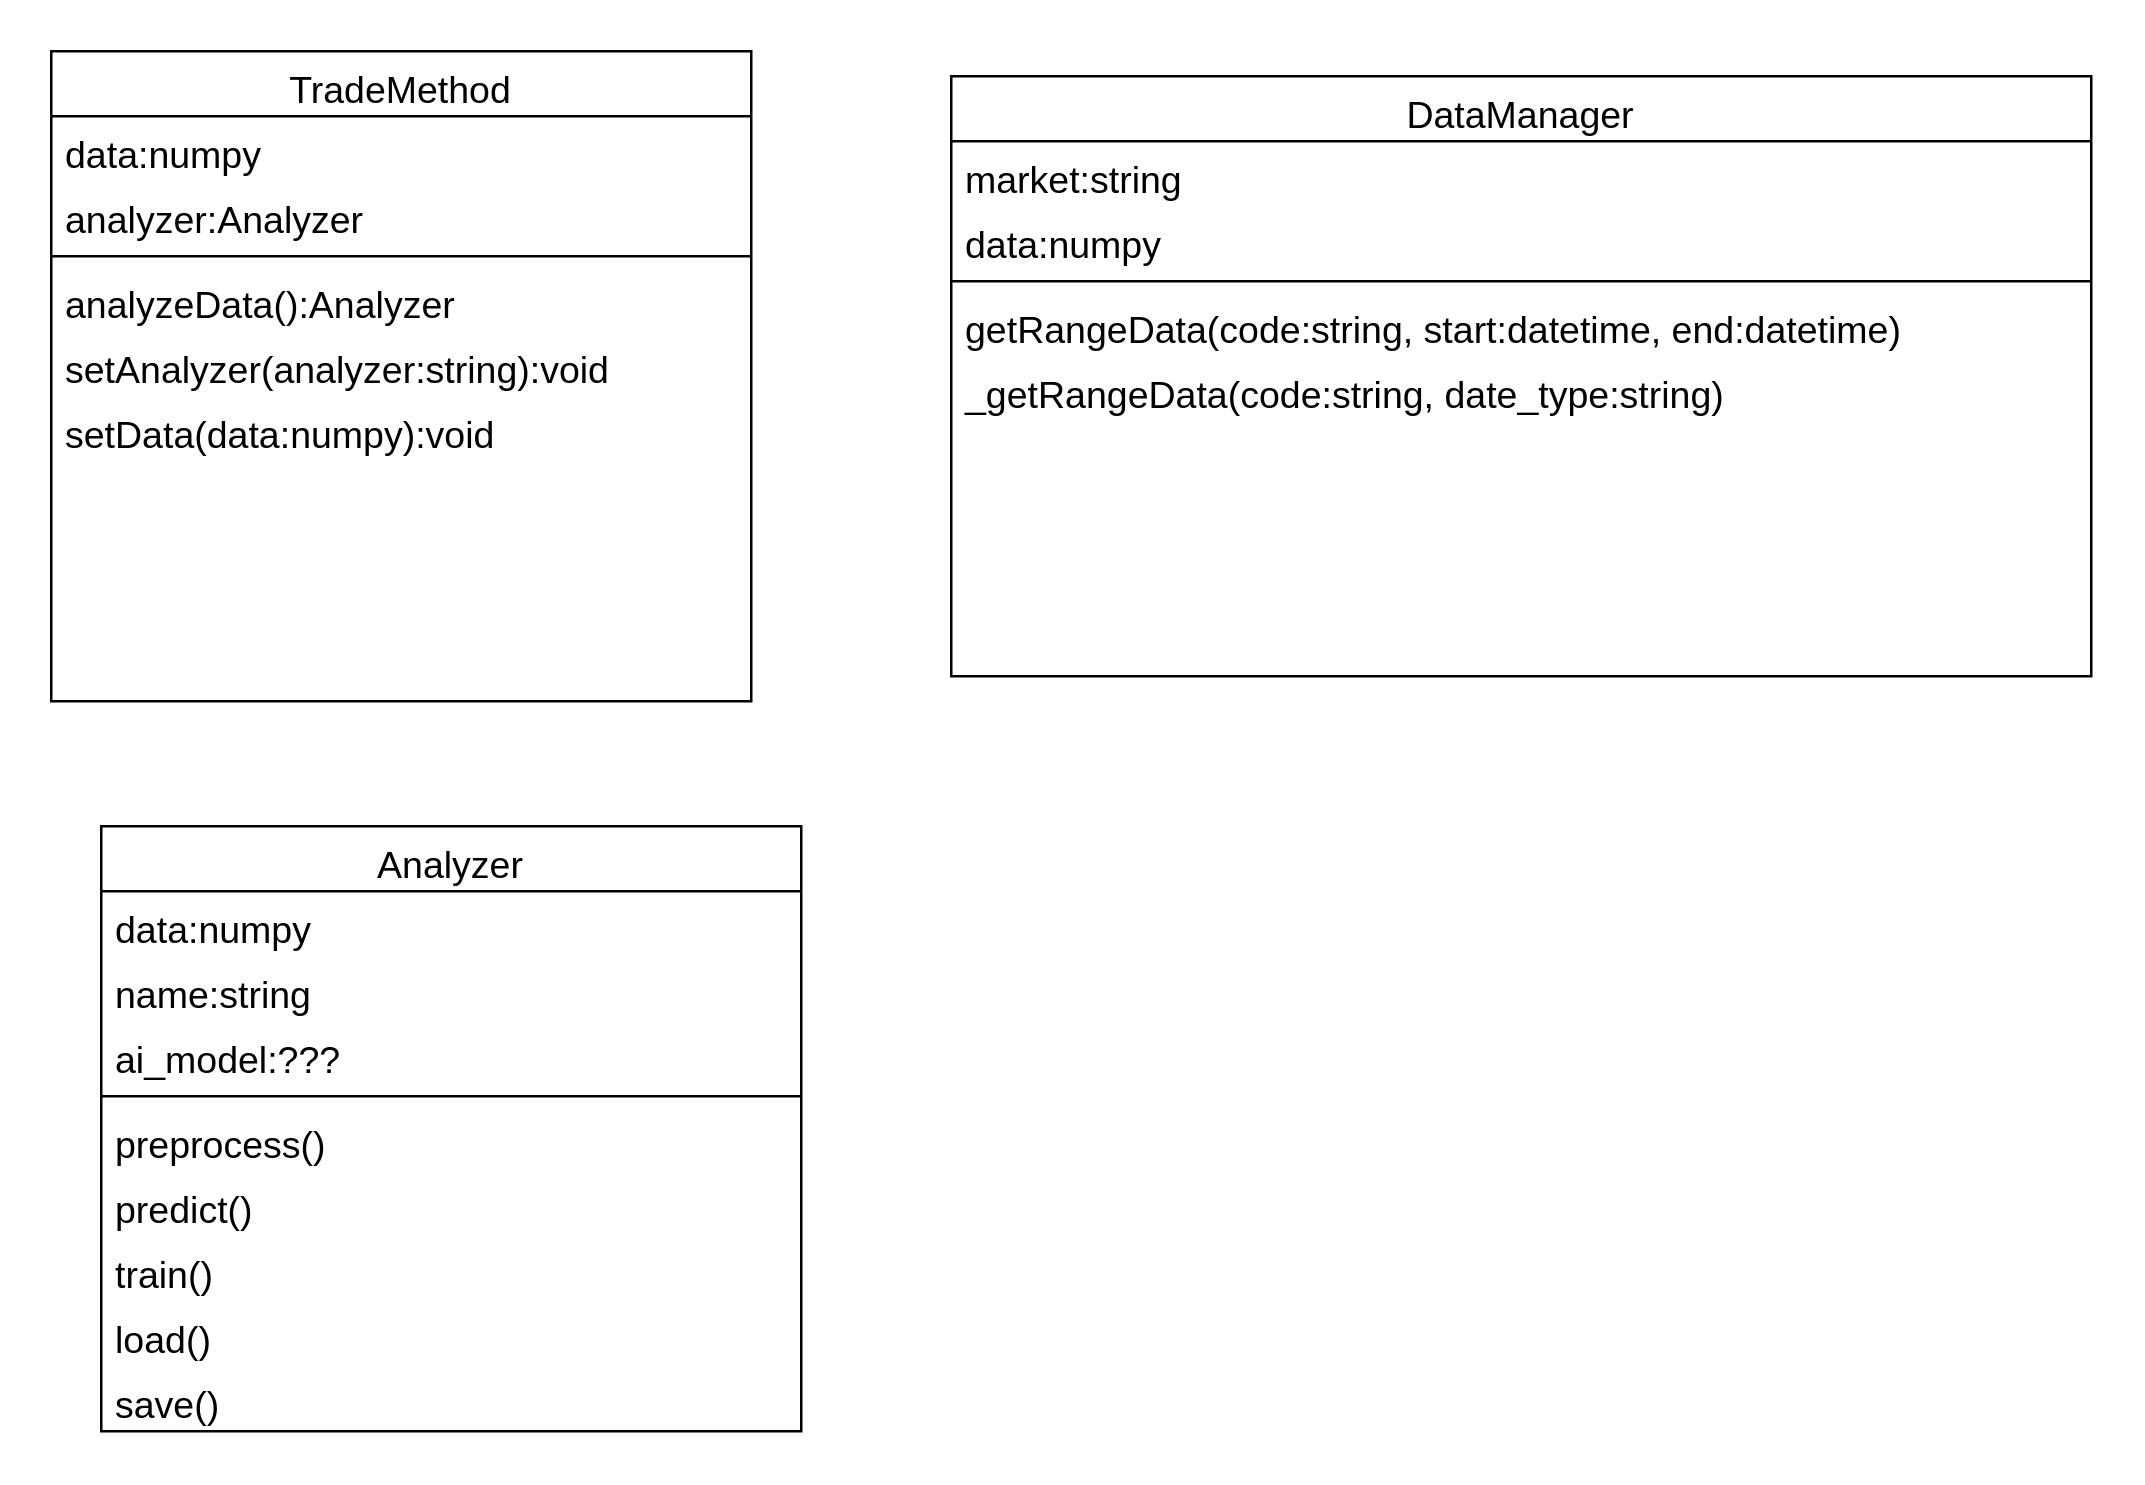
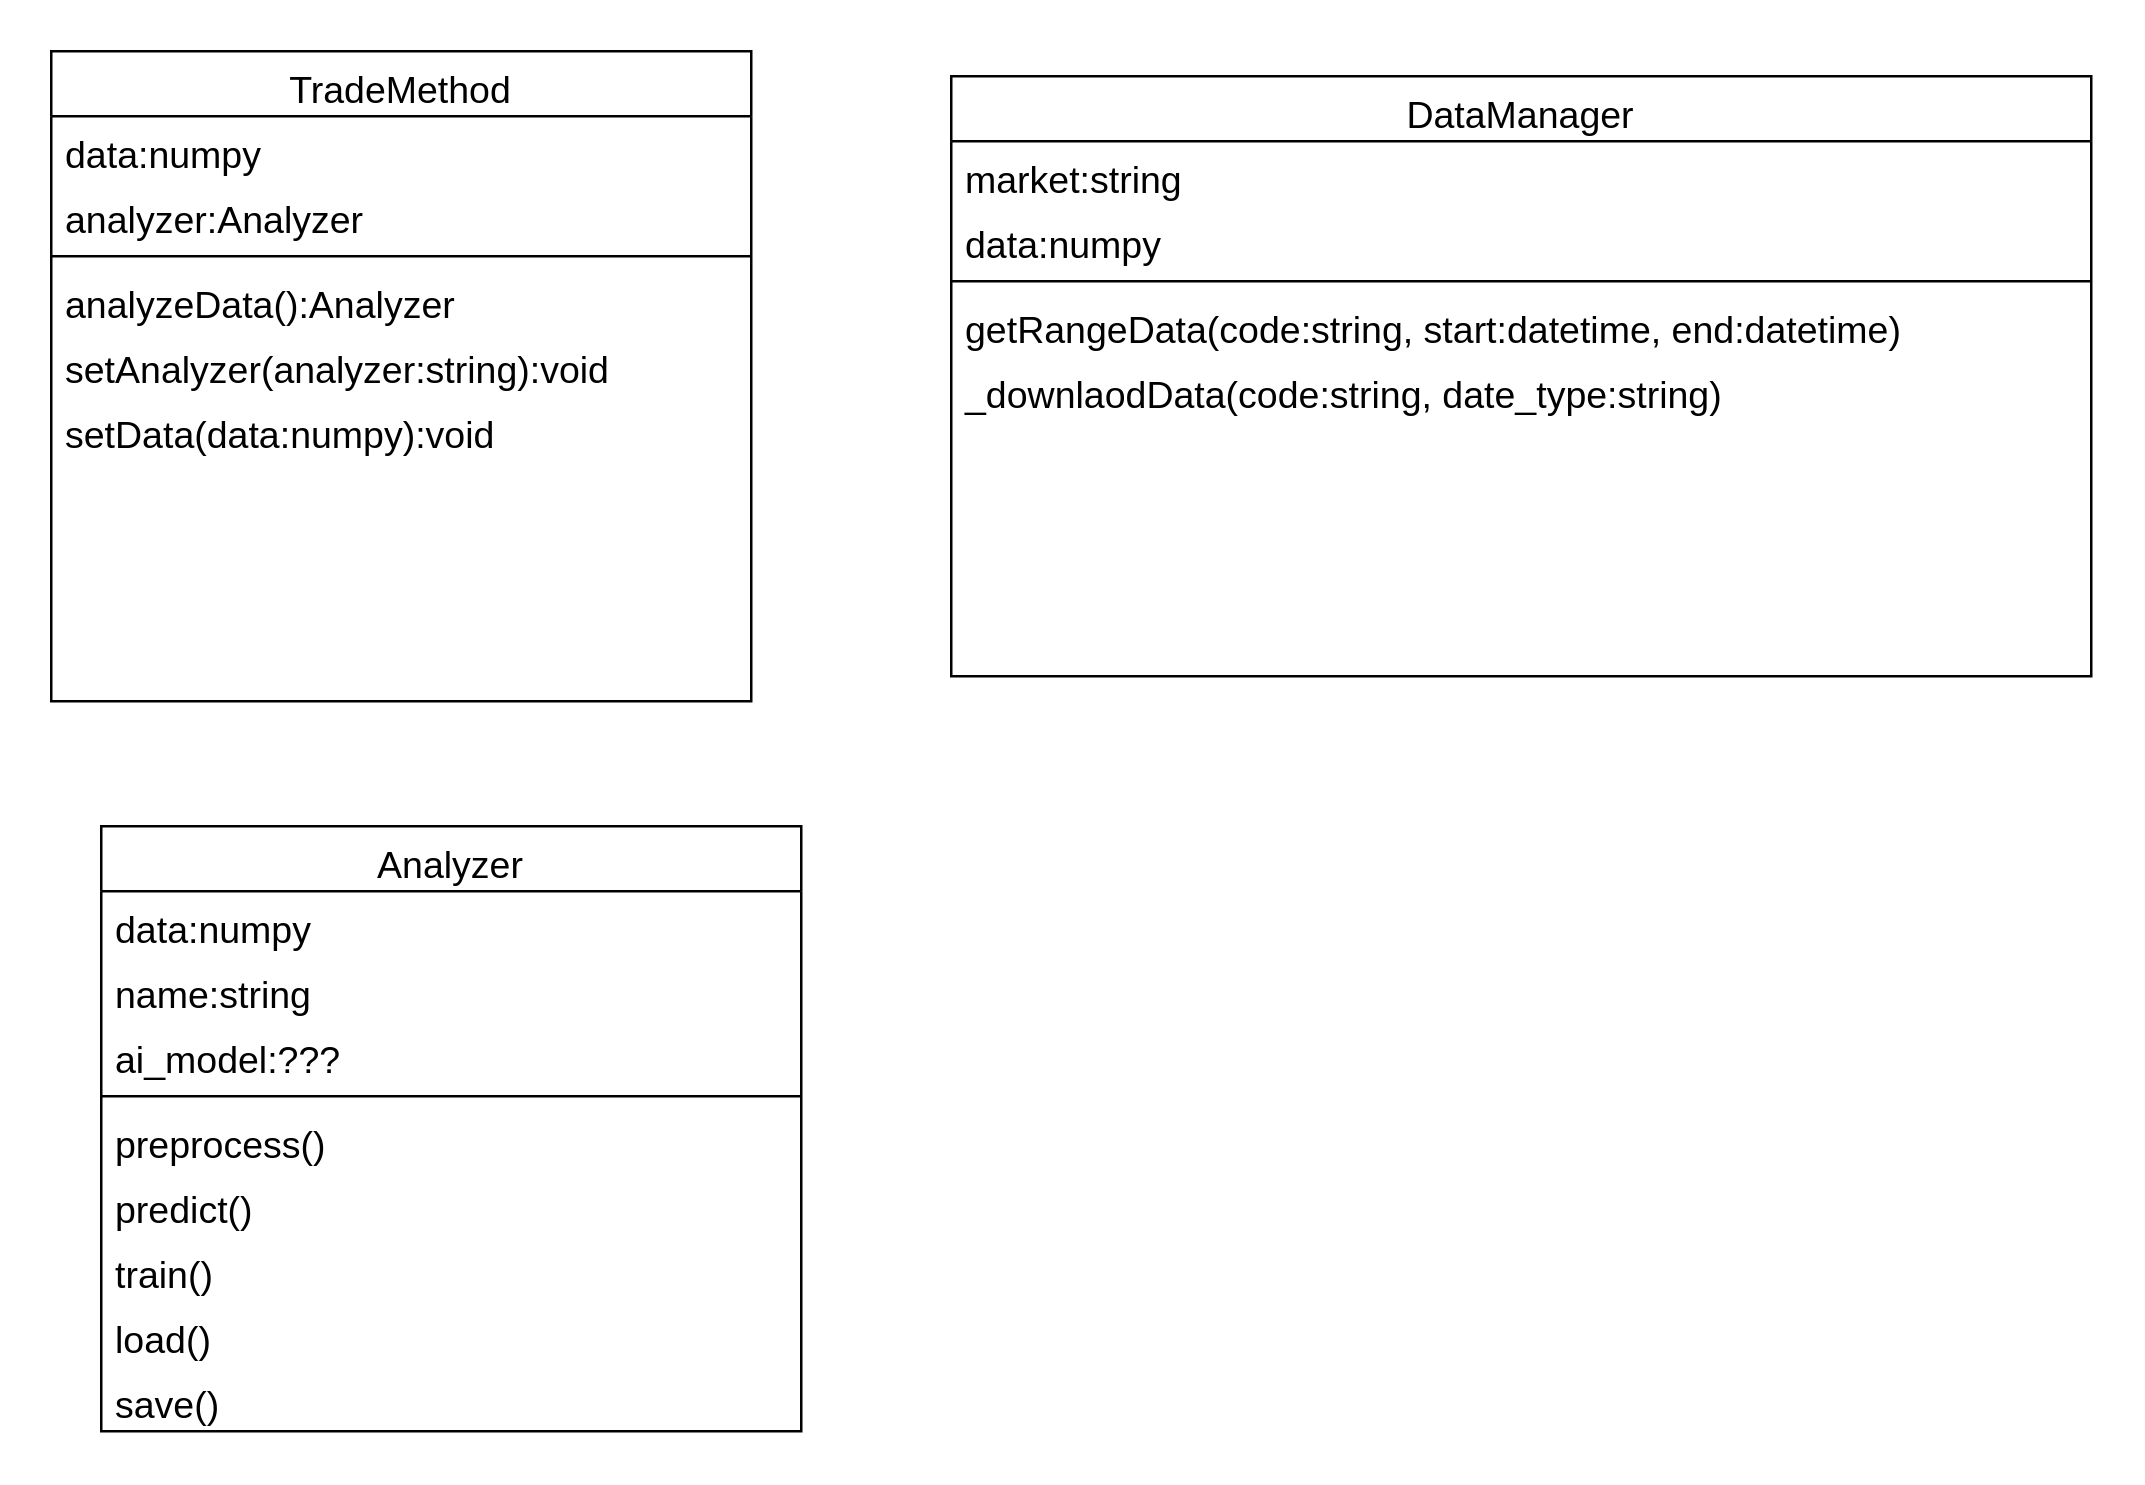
node "_getRangeData(code:string, date_type:string)": label "_getRangeData(code:string, date_type:string)" -> "_downlaodData(code:string, date_type:string)"
